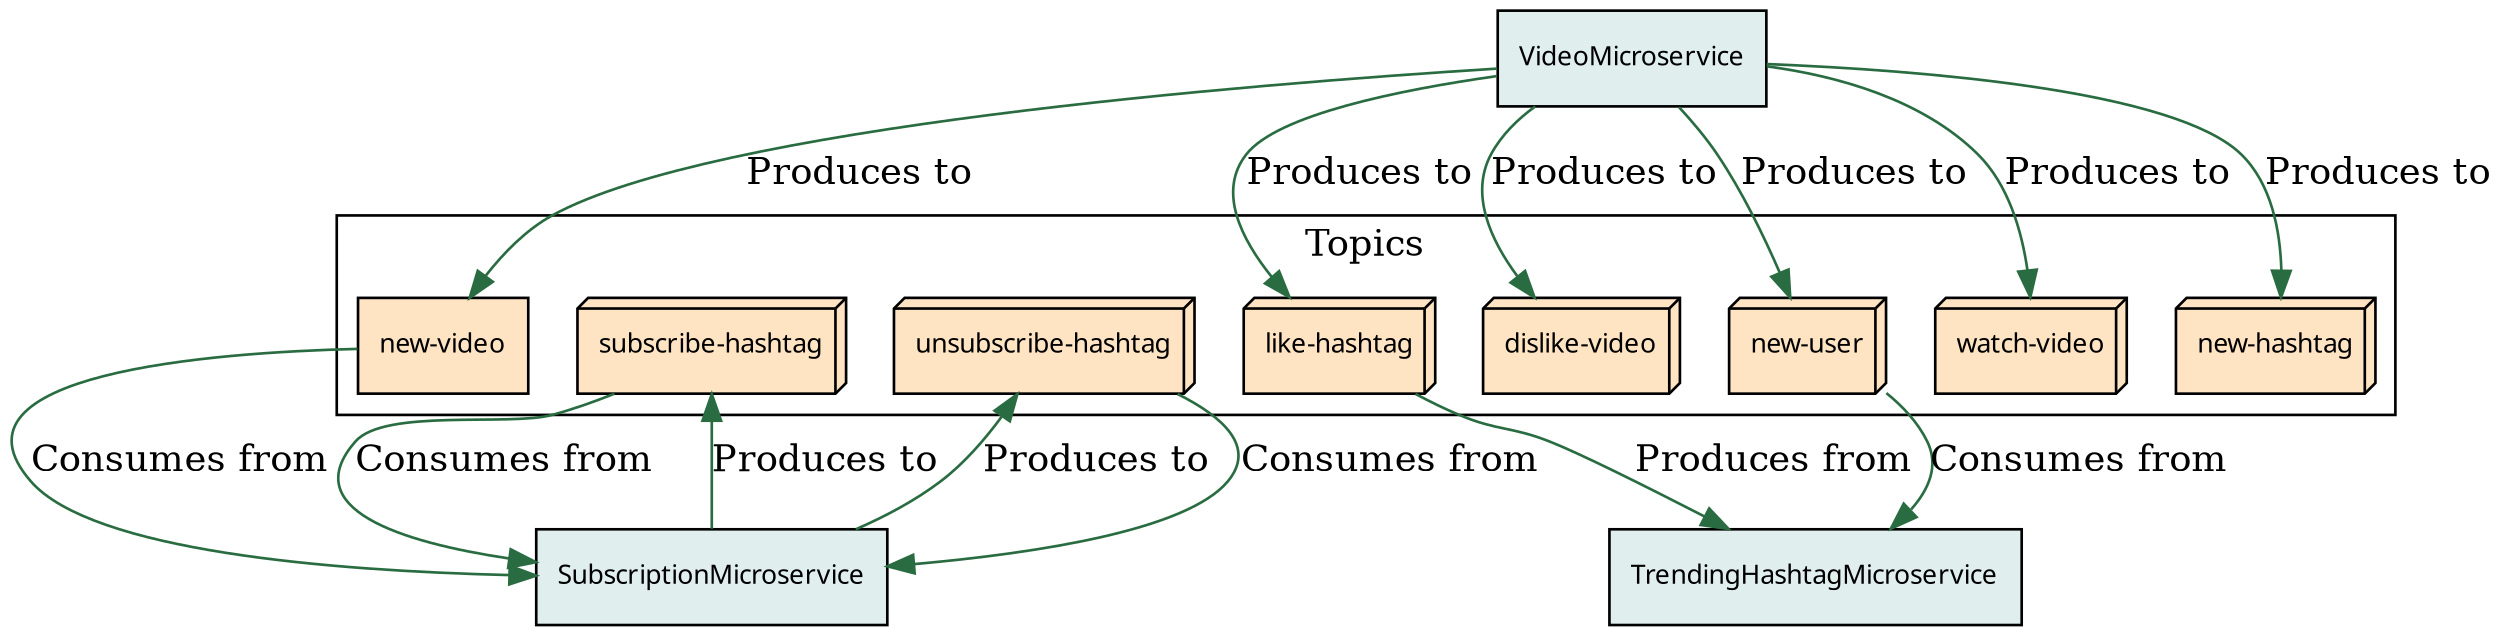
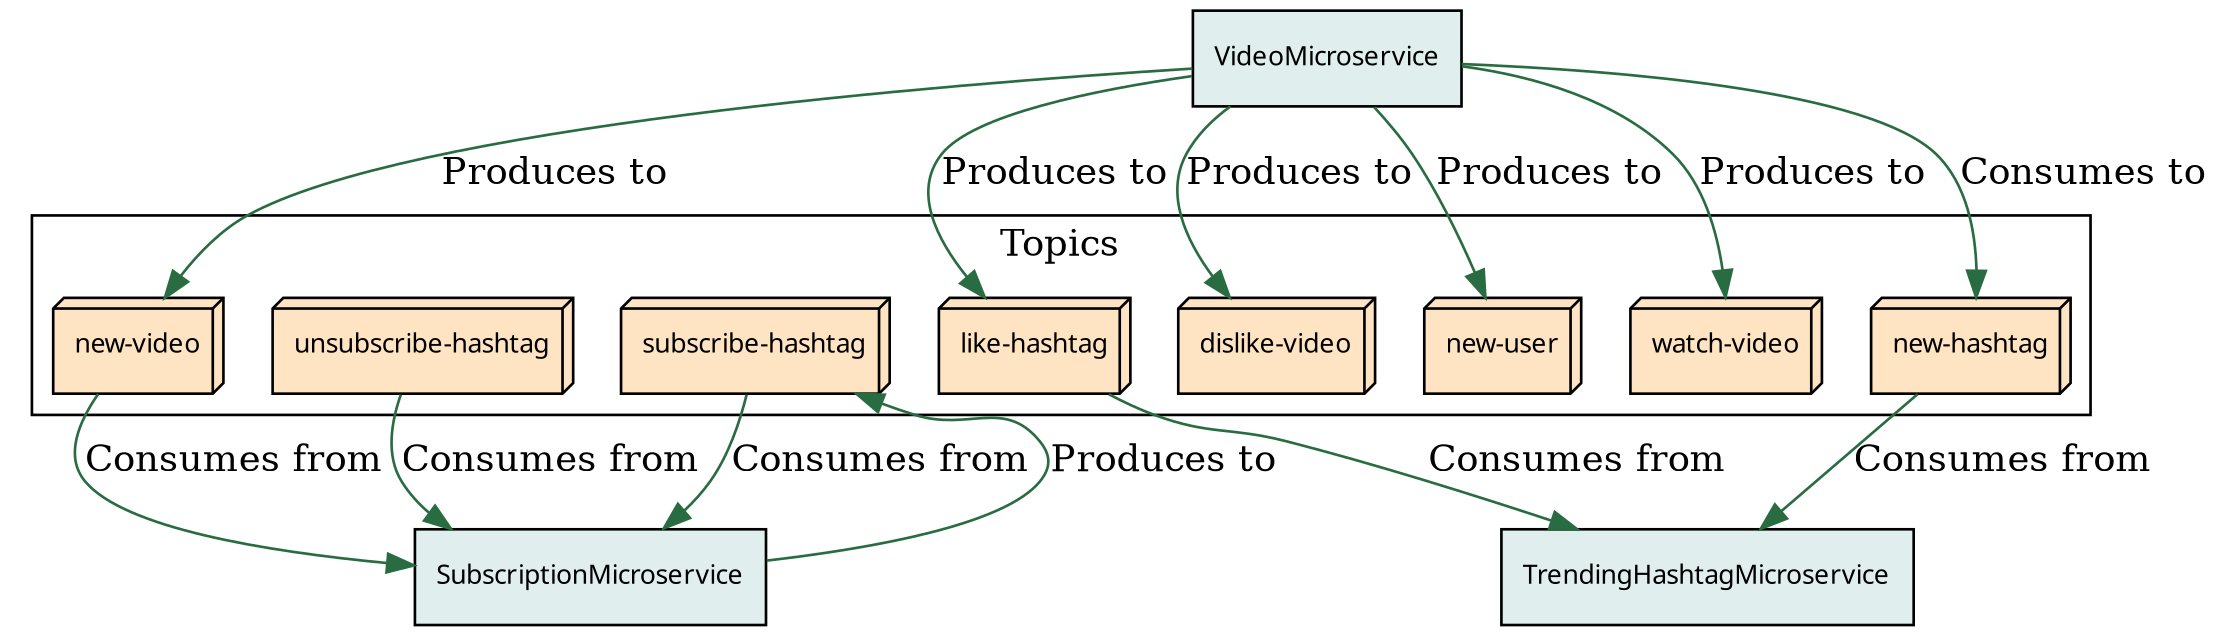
edge "VideoMicroservice" -> "new-hashtag": label "Produces to" -> "Consumes to"
node "new-video": shape box -> box3d
edge "new-user" -> "TrendingHashtagMicroservice": now "new-hashtag" -> "TrendingHashtagMicroservice"
edge "like-hashtag" -> "TrendingHashtagMicroservice": label "Produces from" -> "Consumes from"
edge "SubscriptionMicroservice" -> "unsubscribe-hashtag": removed, label "Produces to"
